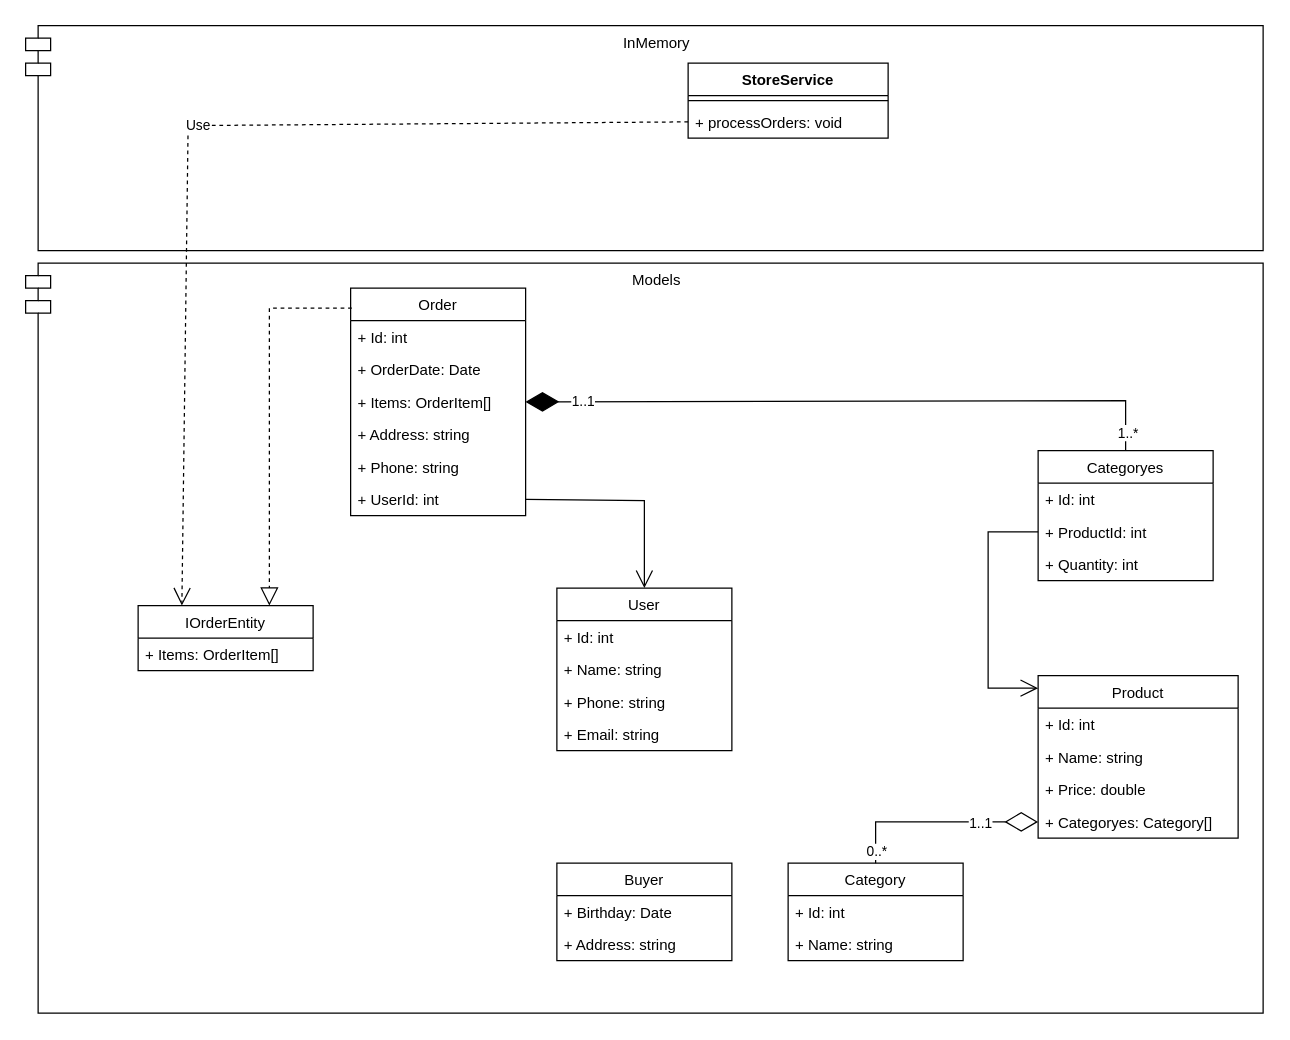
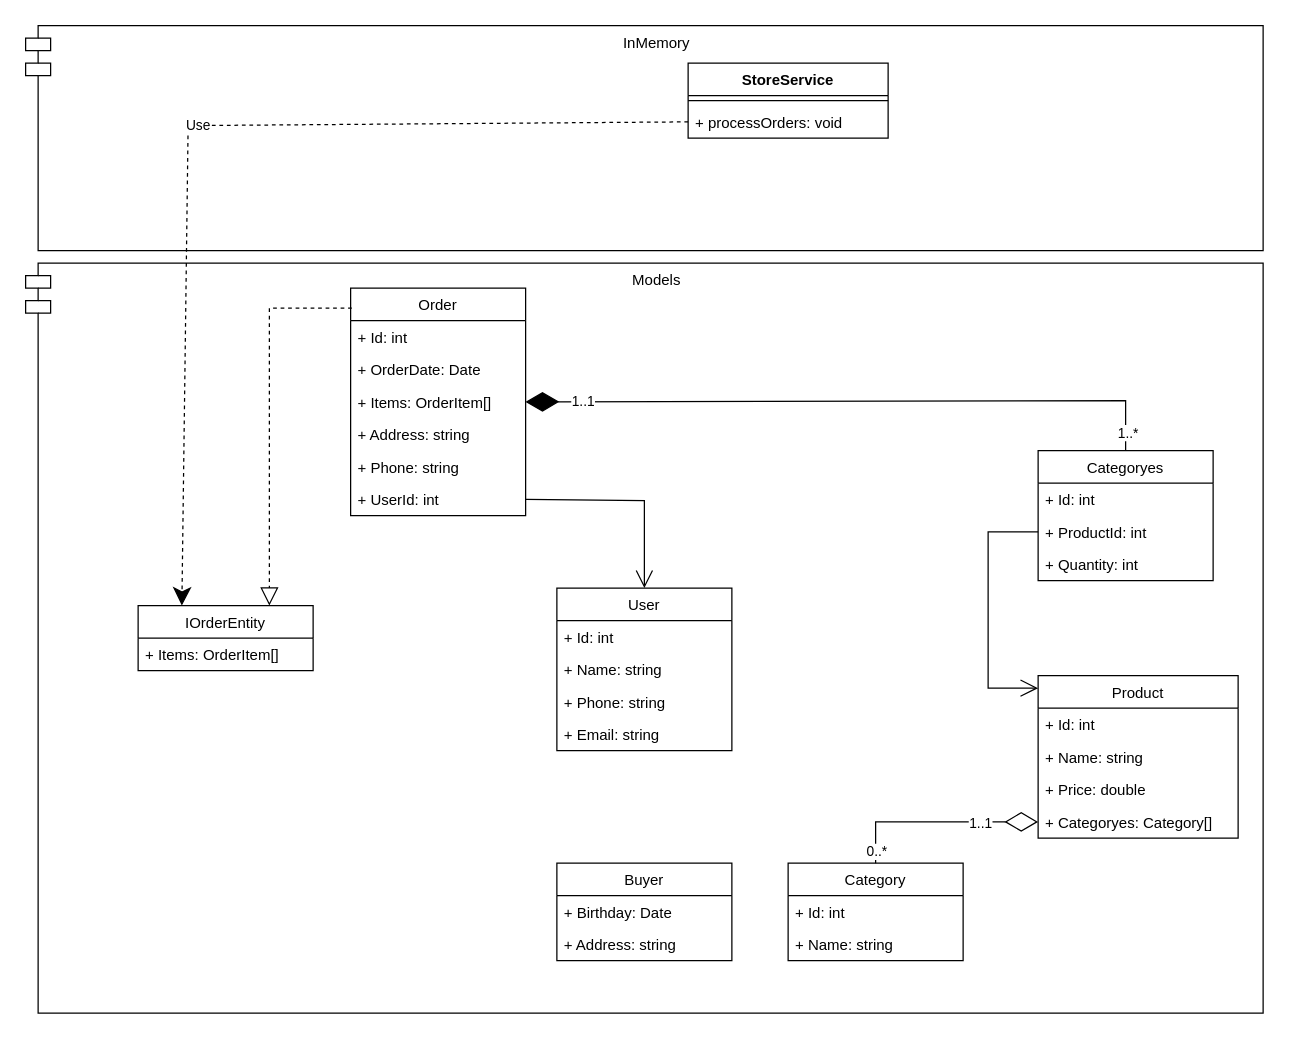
edge "+ processOrders: void" -> "IOrderEntity": arrowhead open -> classic
